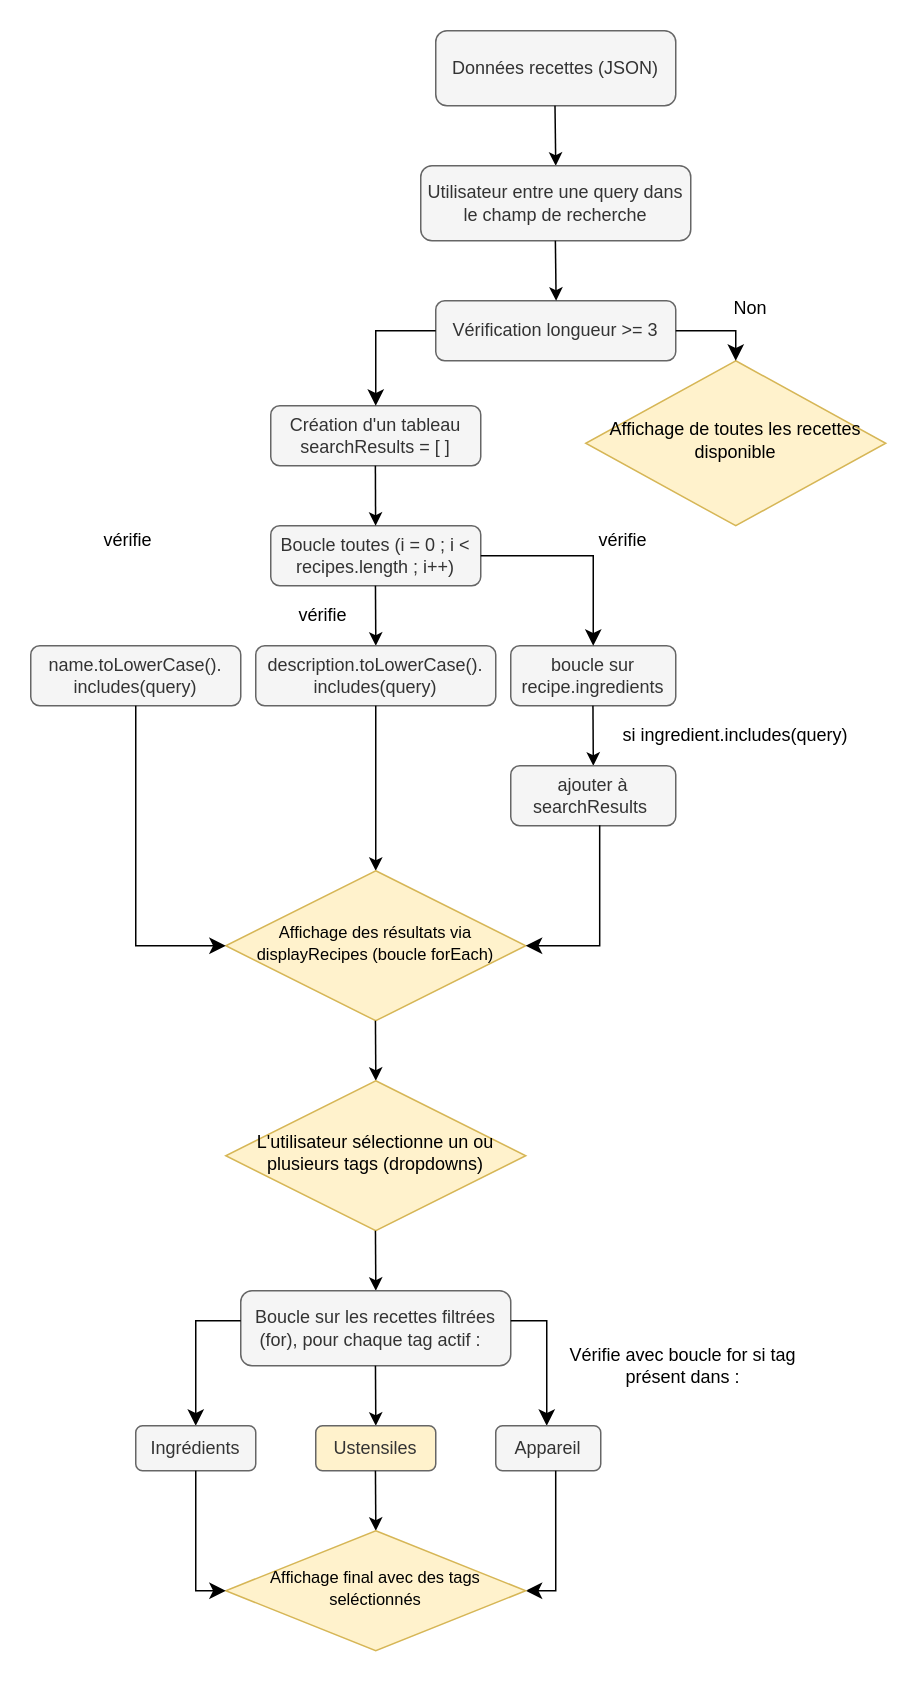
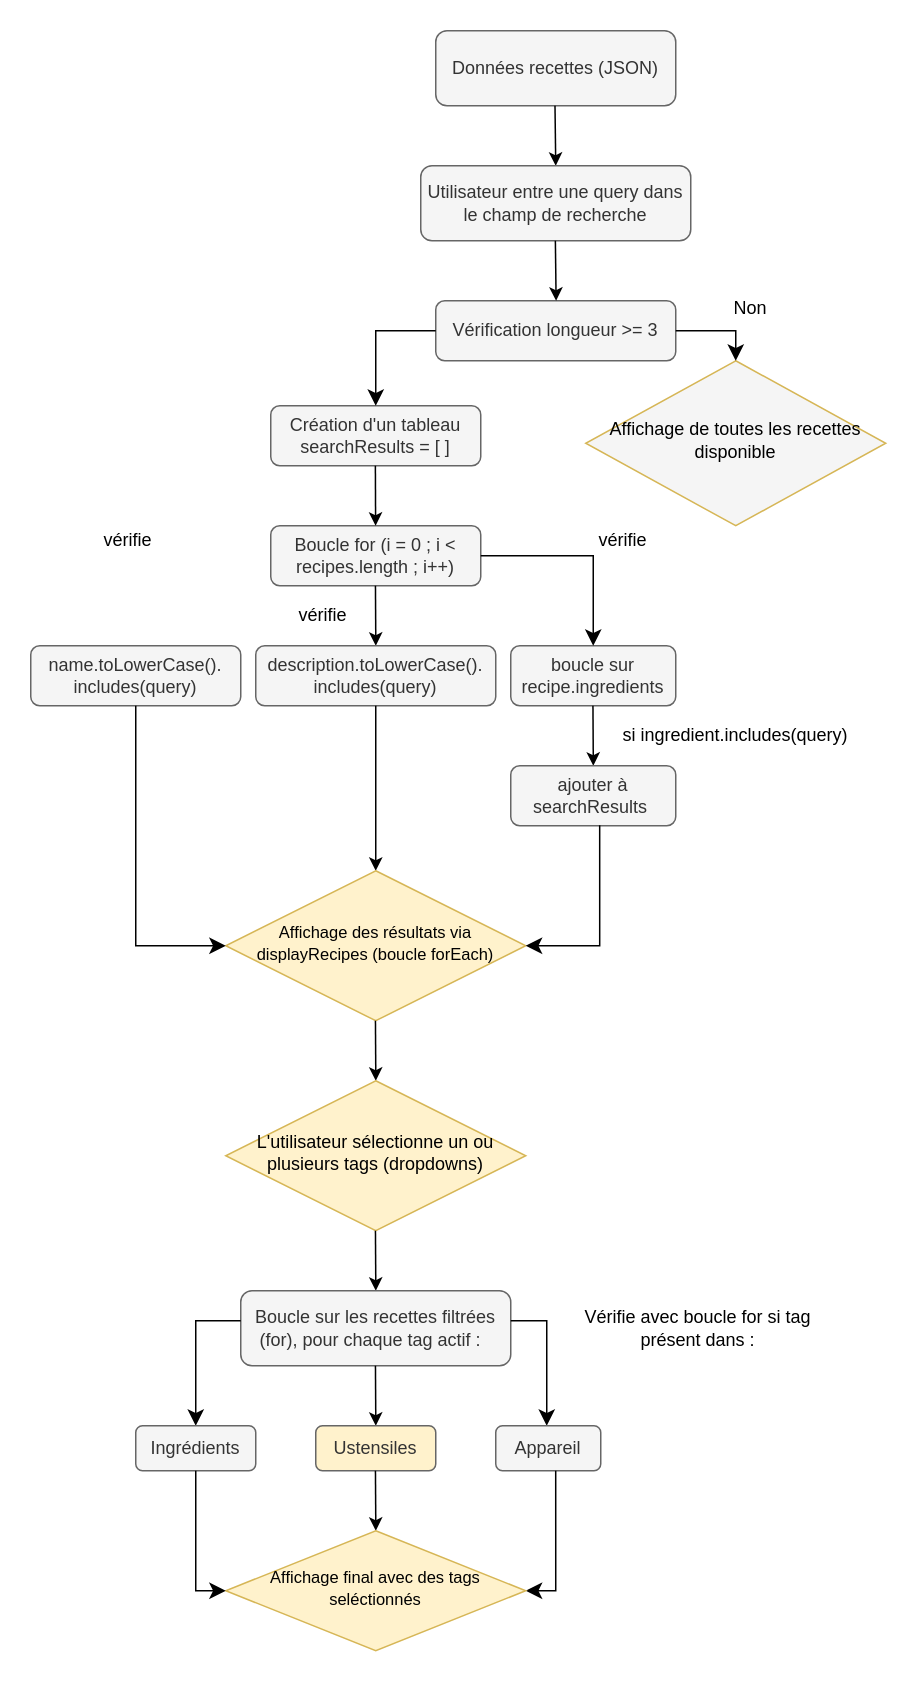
node "Affichage de toutes les recettes disponible": fillcolor #fff2cc -> #f5f5f5
node "Boucle toutes (i = 0 ; i < recipes.length ; i++)": label "Boucle toutes (i = 0 ; i < recipes.length ; i++)" -> "Boucle for (i = 0 ; i < recipes.length ; i++)"
node "Vérifie avec boucle for si tag présent dans :": moved (683, 1366) -> (698, 1328)
